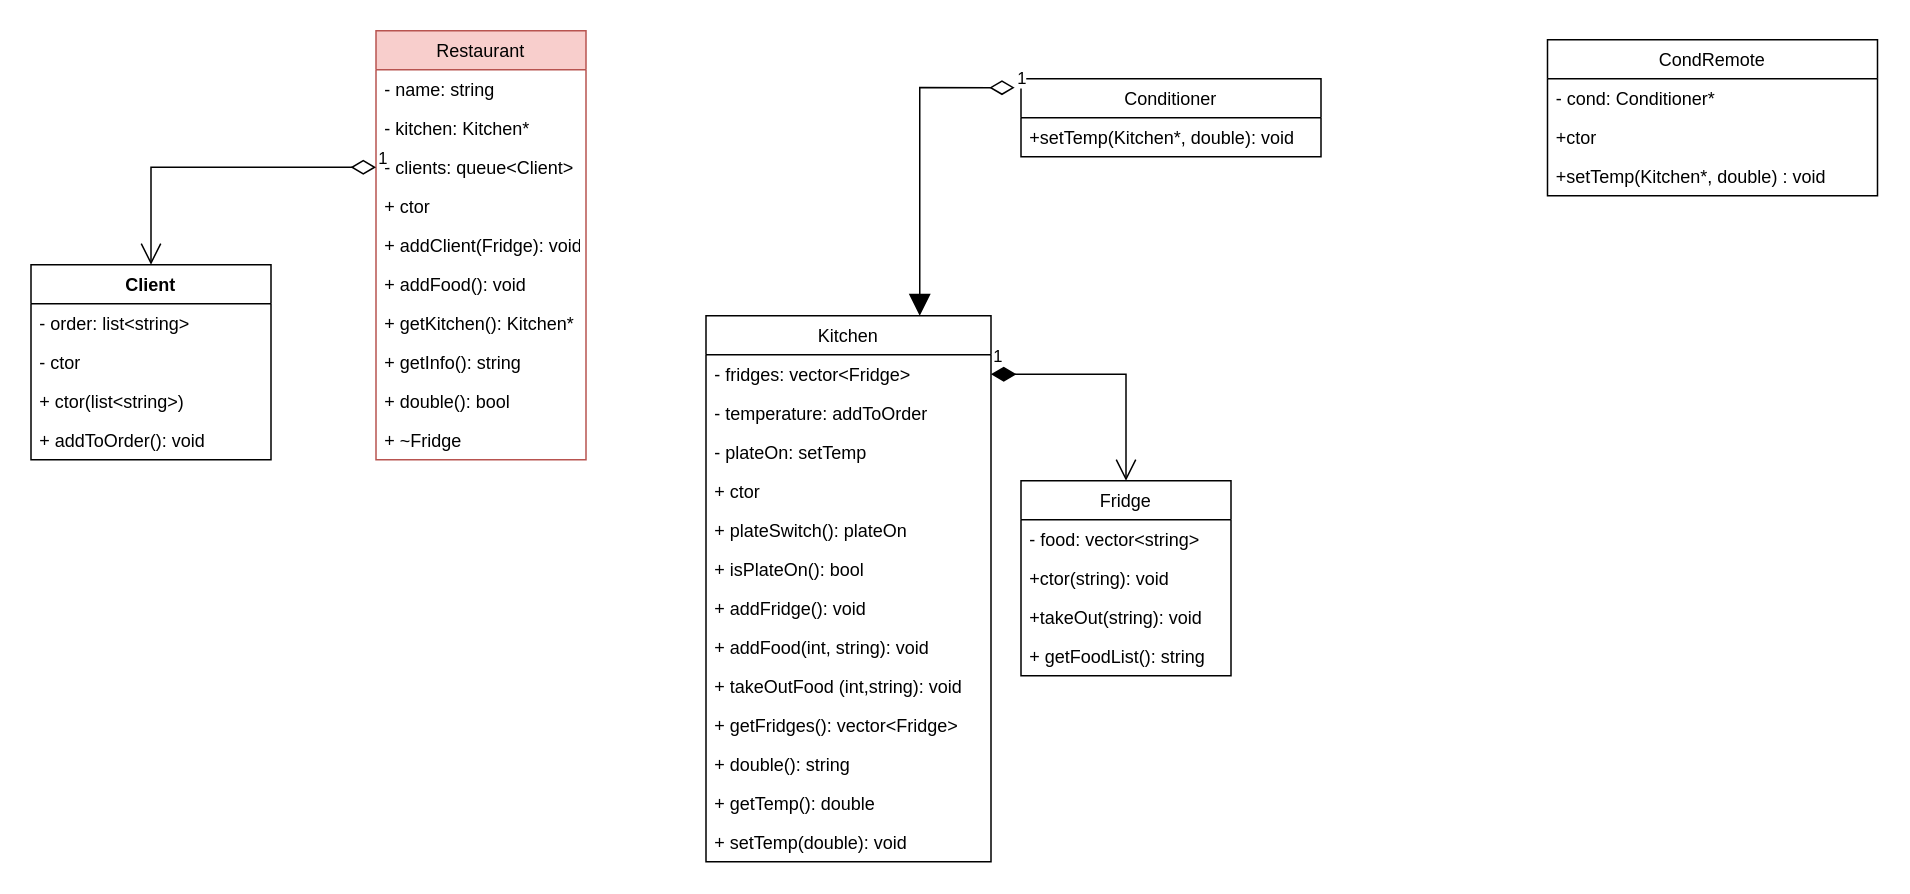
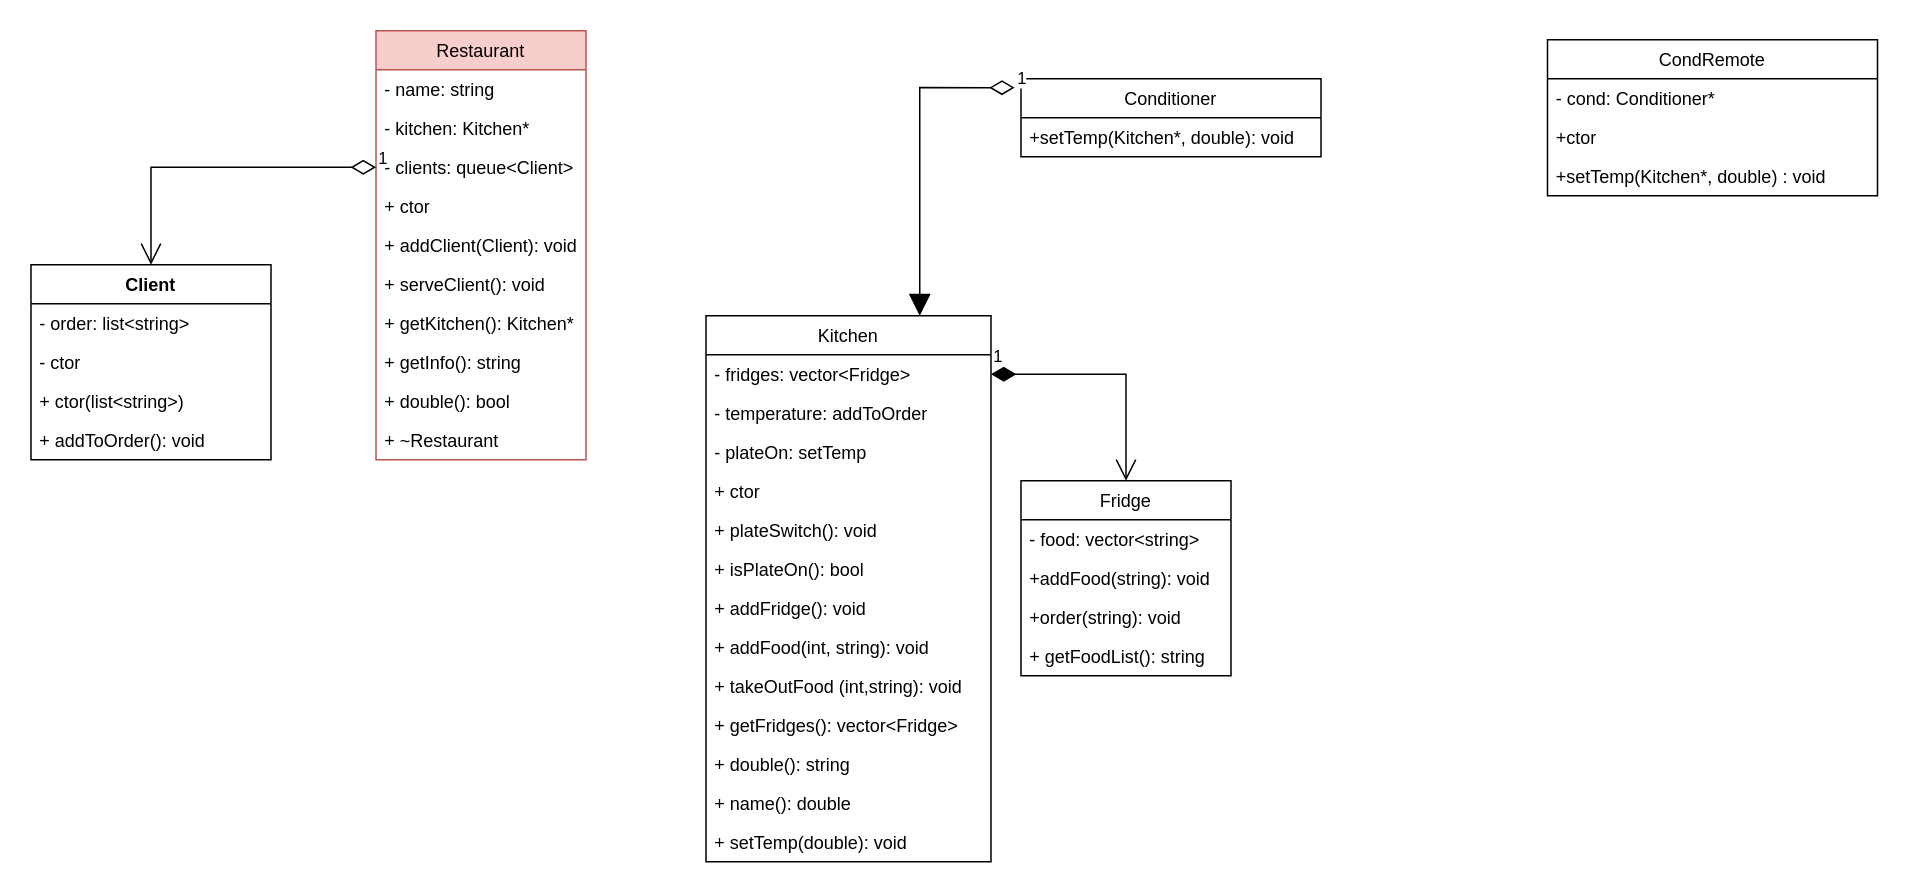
node "+ addClient(Fridge): void": label "+ addClient(Fridge): void" -> "+ addClient(Client): void"
node "+ addFood(): void": label "+ addFood(): void" -> "+ serveClient(): void"
node "+ ~Fridge": label "+ ~Fridge" -> "+ ~Restaurant"
node "+ plateSwitch(): plateOn": label "+ plateSwitch(): plateOn" -> "+ plateSwitch(): void"
node "+ctor(string): void": label "+ctor(string): void" -> "+addFood(string): void"
node "+takeOut(string): void": label "+takeOut(string): void" -> "+order(string): void"
node "+ getTemp(): double": label "+ getTemp(): double" -> "+ name(): double"
